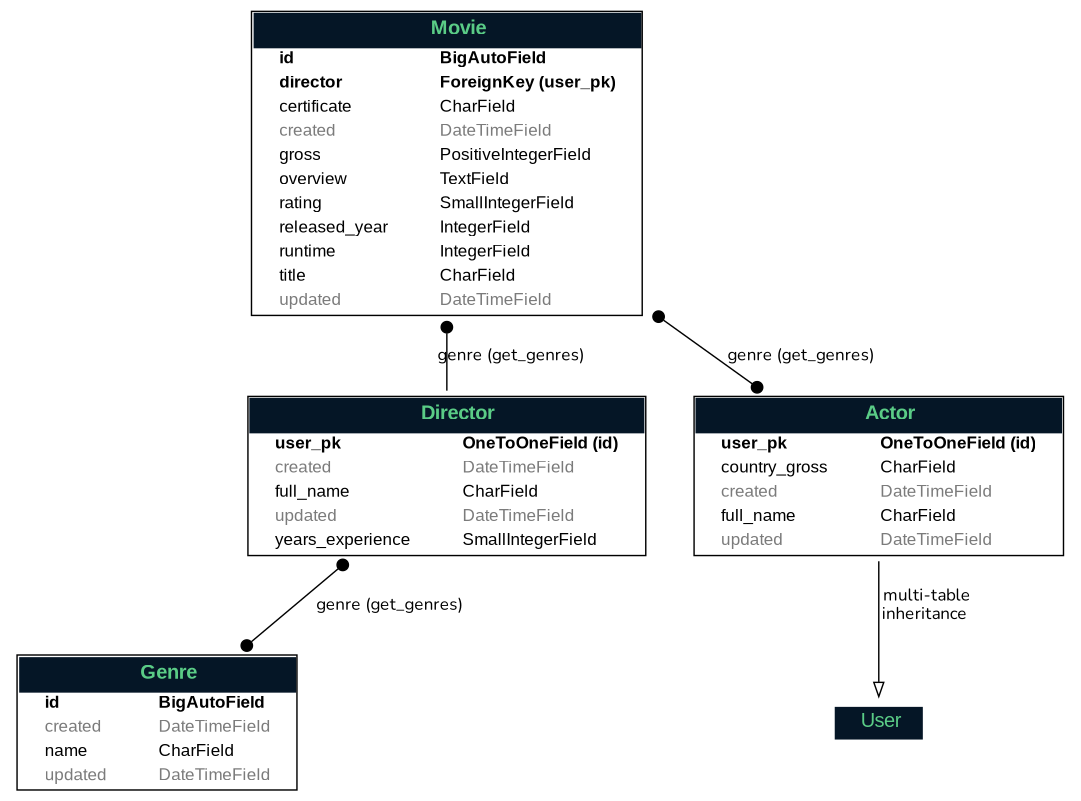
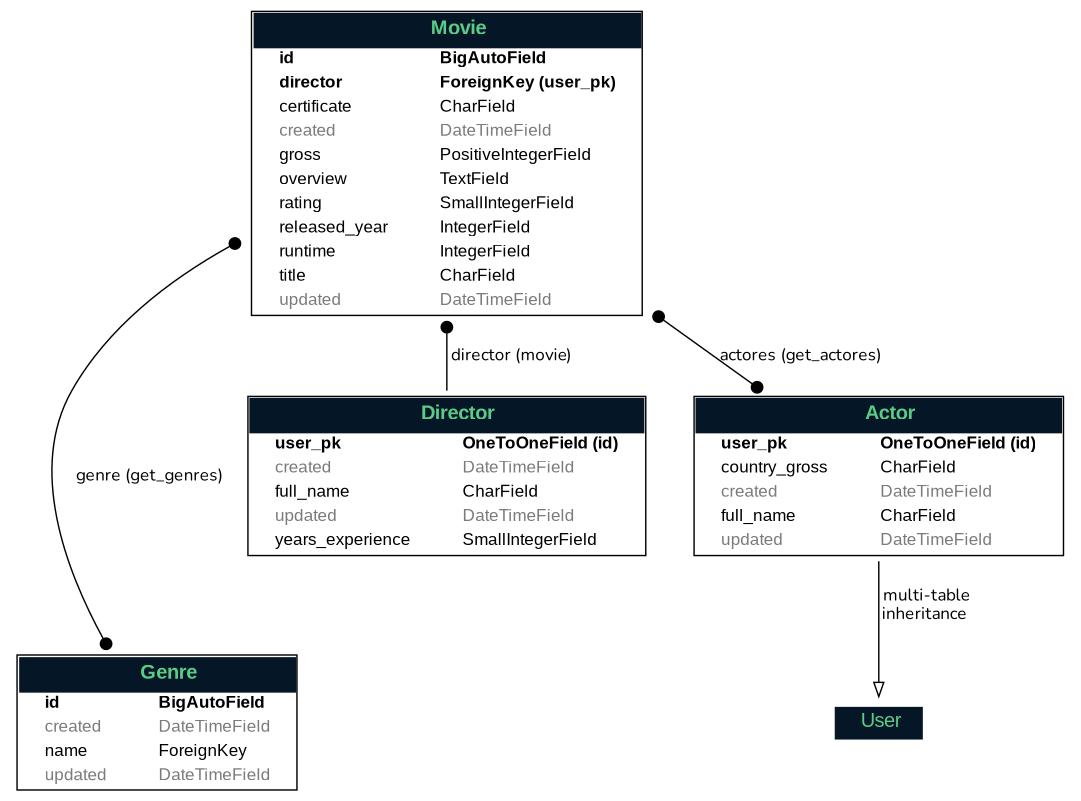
edge "Movie" -- "Director": label " genre (get_genres)" -> " director (movie)"
edge "Movie" -- "Actor": label " genre (get_genres)" -> " actores (get_actores)"
edge "Director" -- "Genre": now "Movie" -- "Genre"
node "Genre": text "CharField" -> "ForeignKey"
